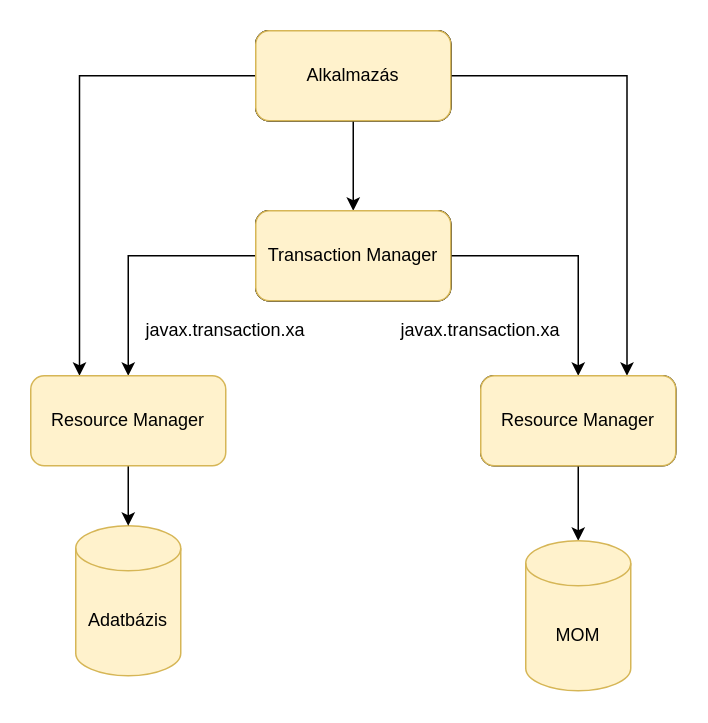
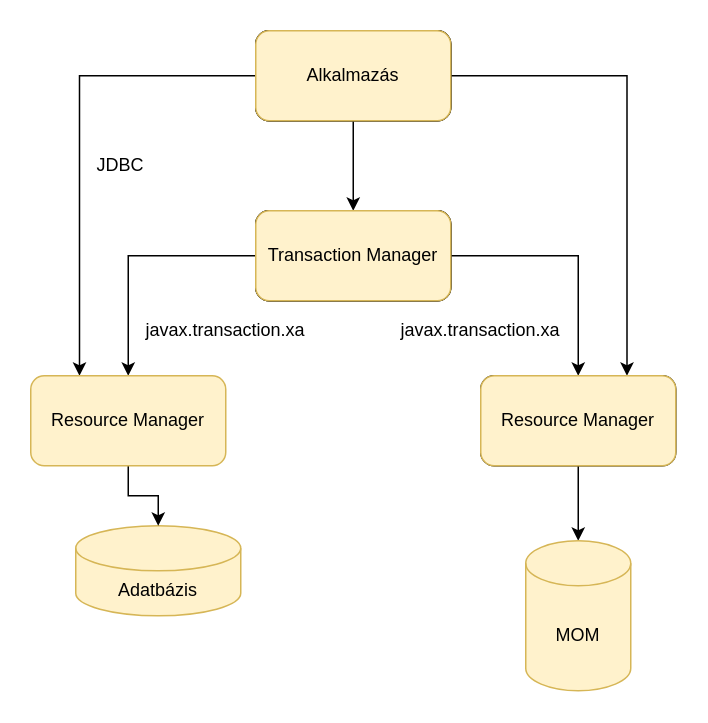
node "JDBC": added
node "Adatbázis": size 105x150 -> 165x90
